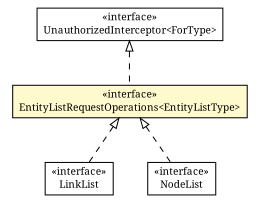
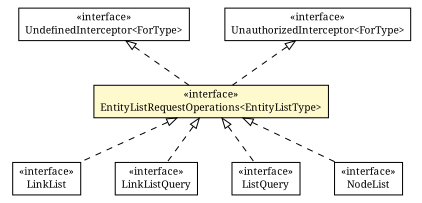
node "UndefinedInterceptor<ForType>": added
node "LinkListQuery": added
node "ListQuery": added
